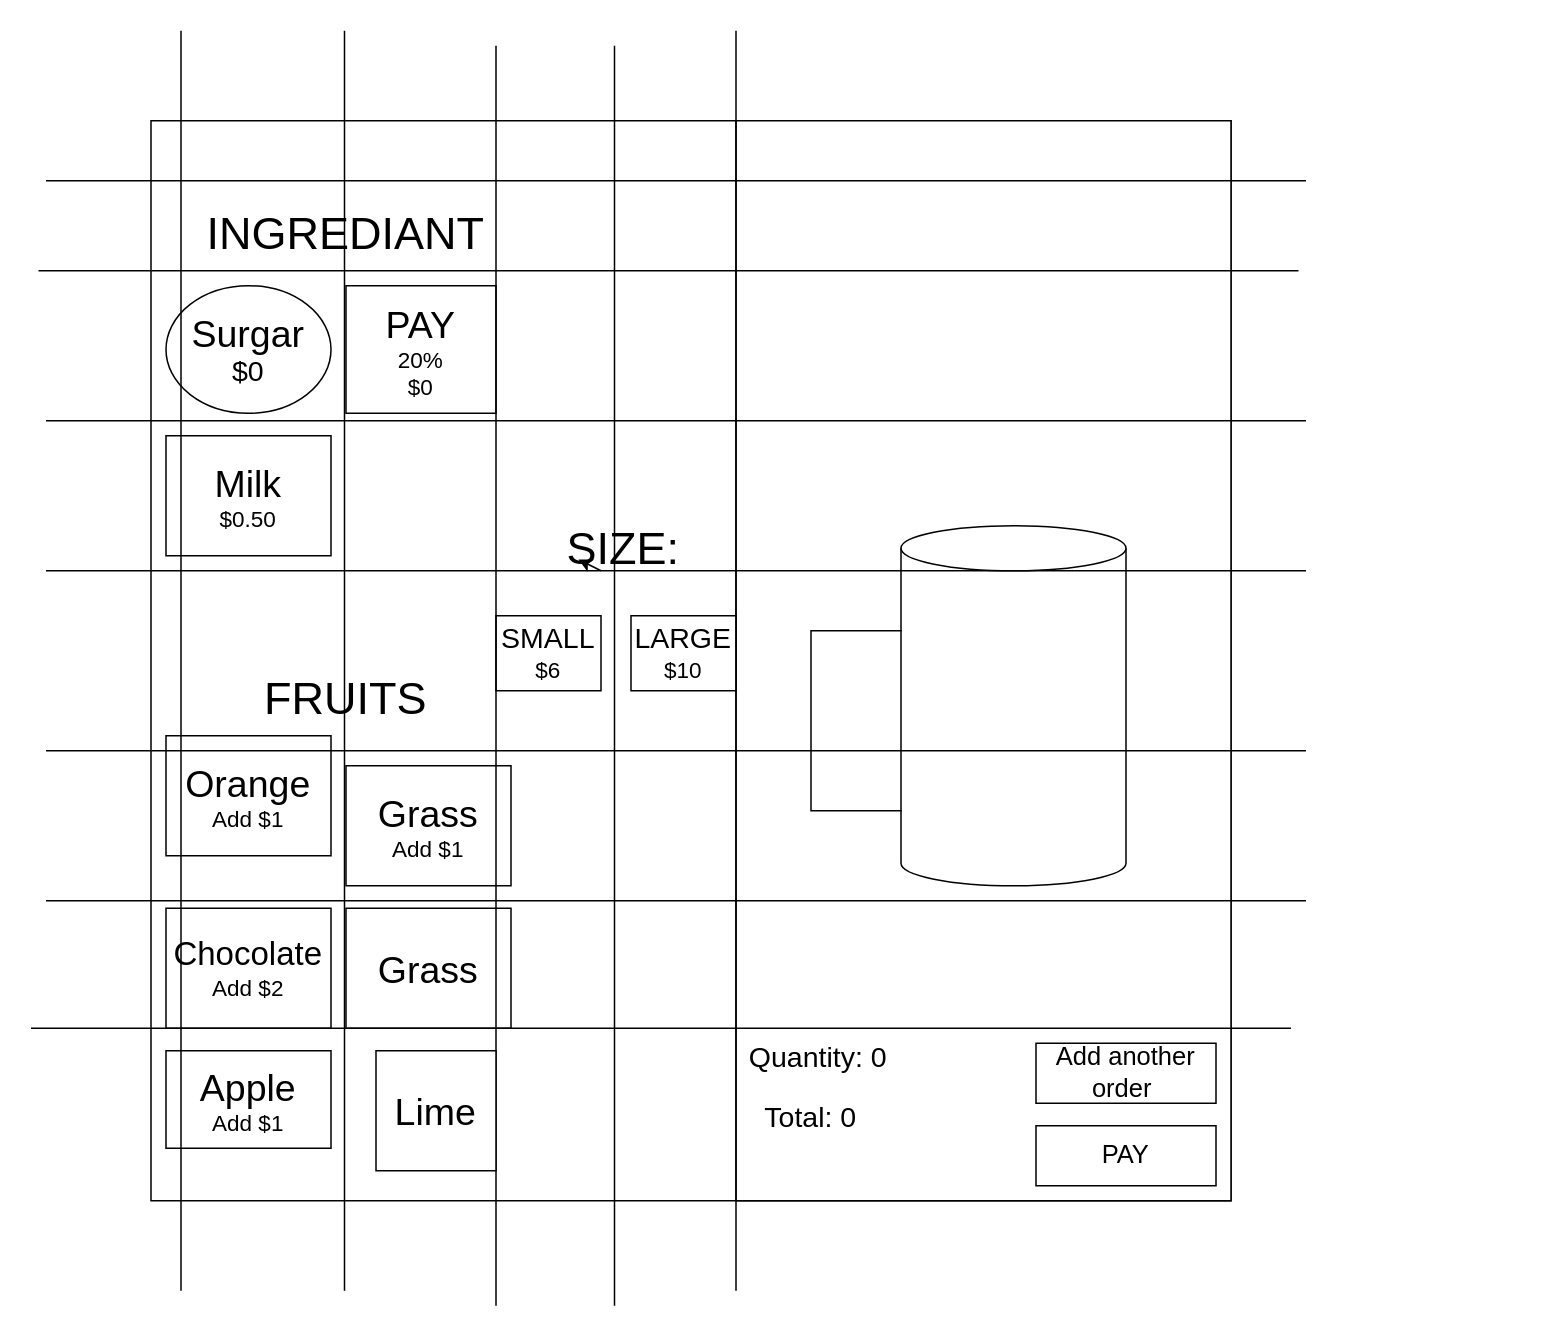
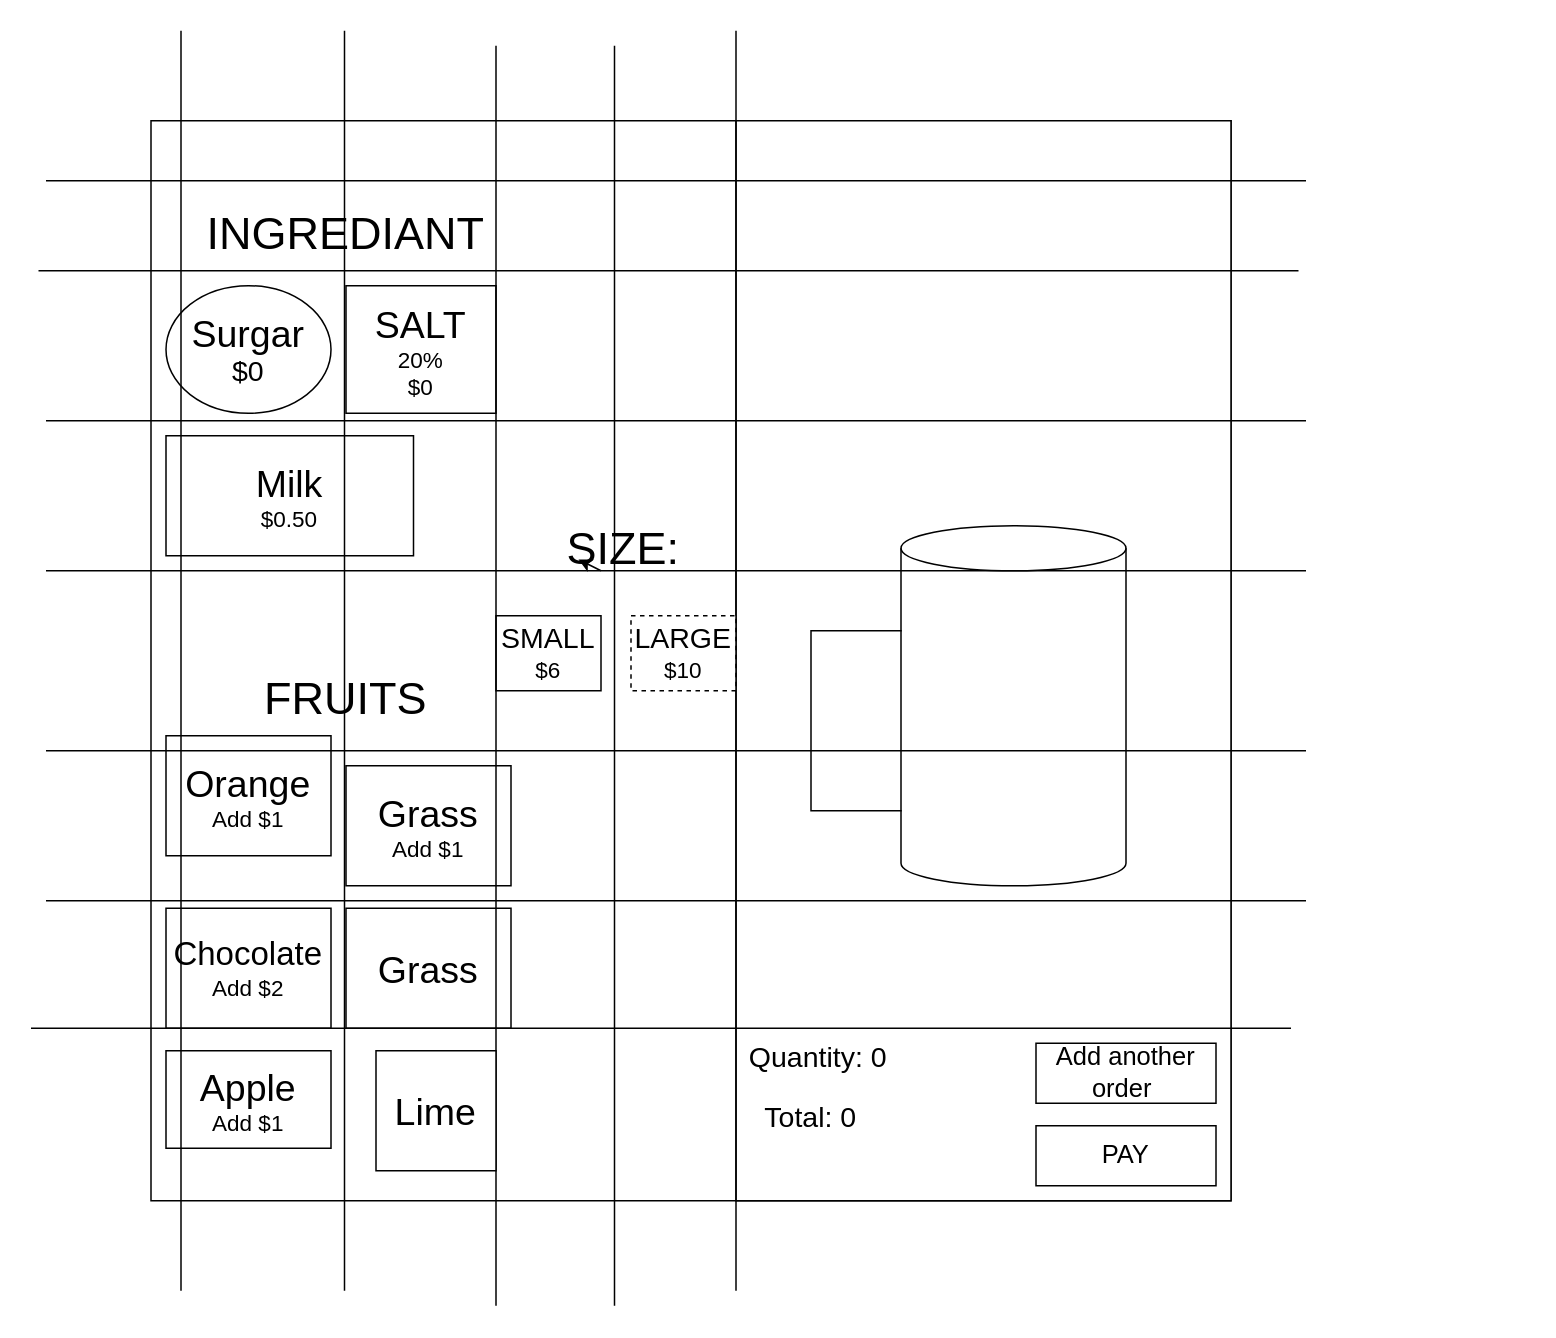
node "PAY 20% $0": label "PAY 20% $0" -> "SALT 20% $0"
node "Milk $0.50": size 165x120 -> 248x120
node "LARGE $10": style solid -> dashed
